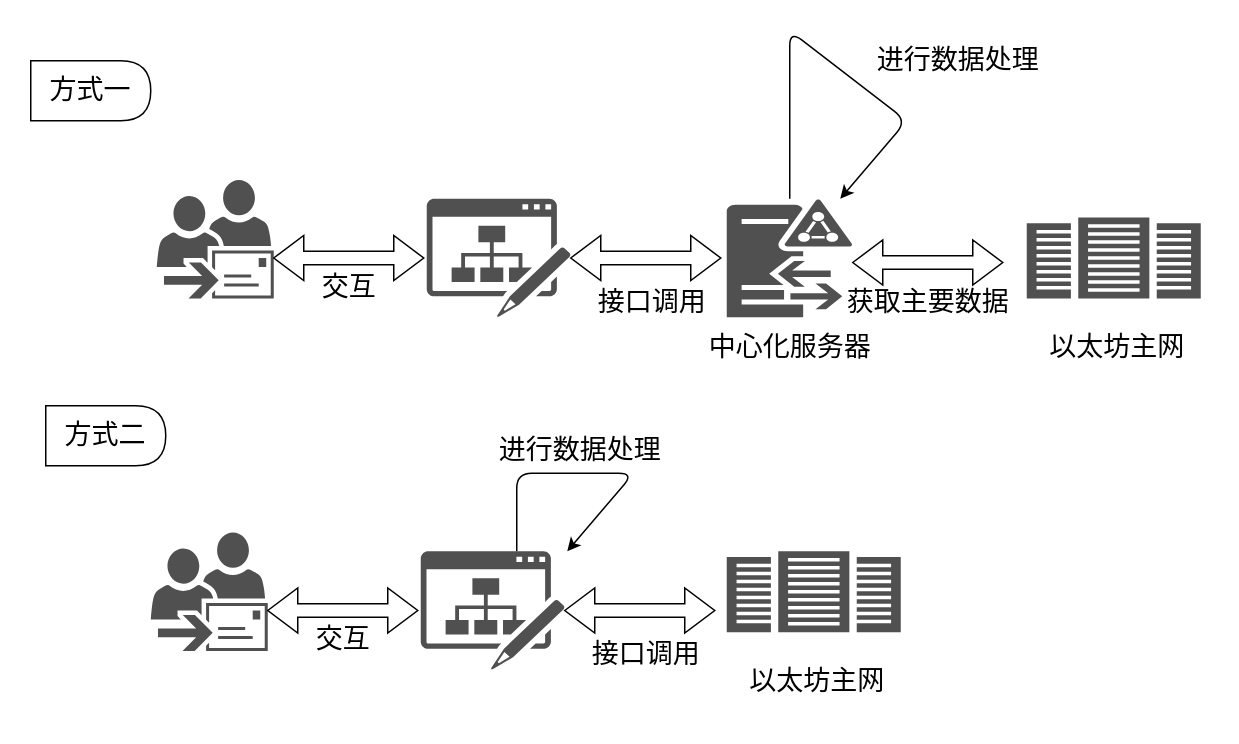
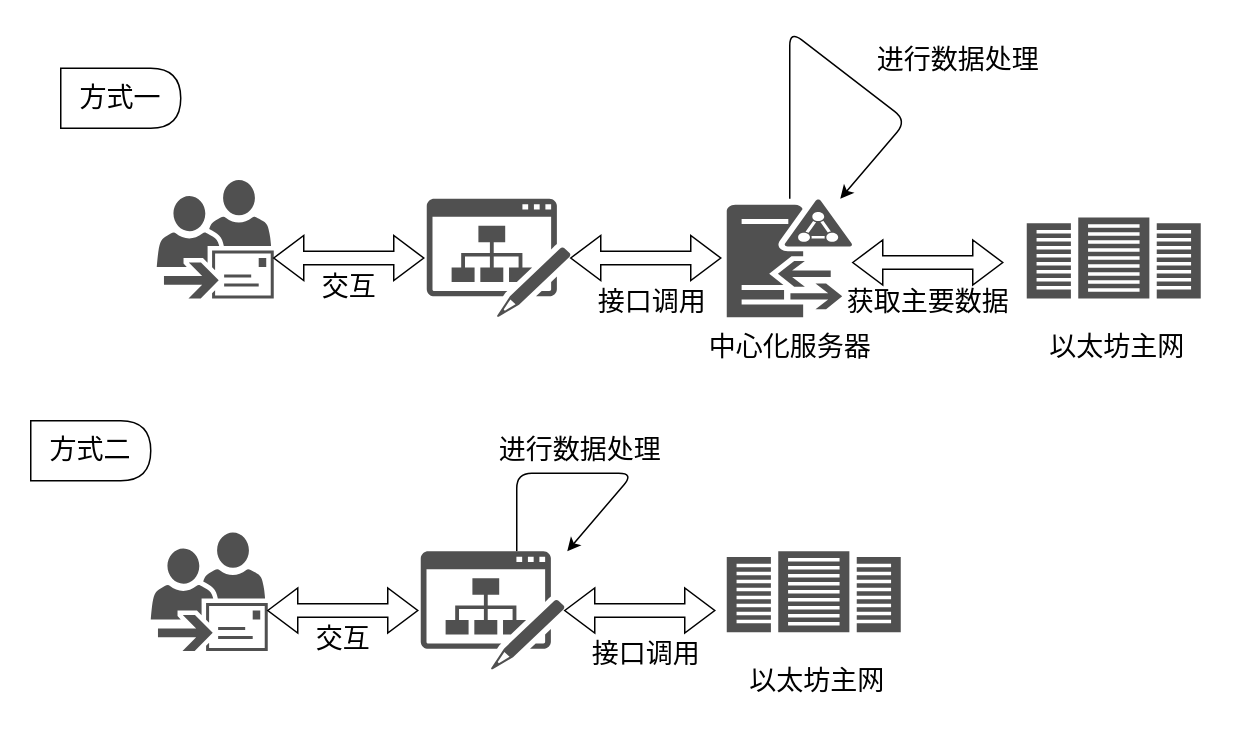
node "方式一": moved (91, 91) -> (121, 98)
node "方式二": moved (106, 436) -> (91, 451)
